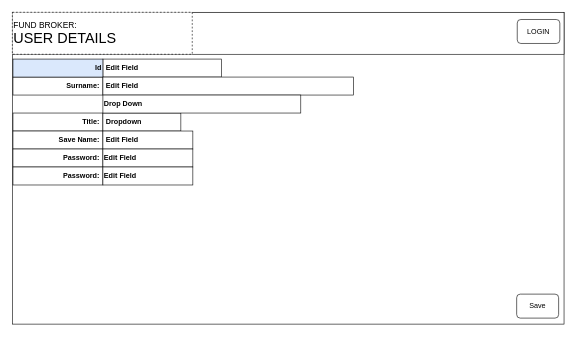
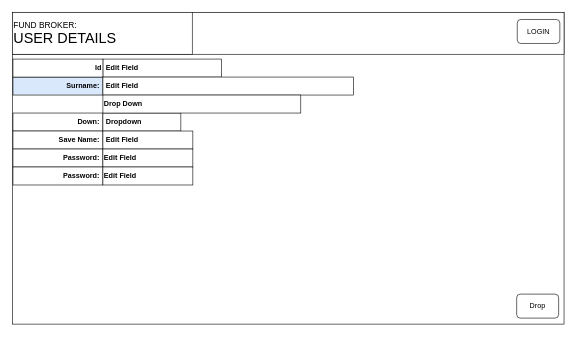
node "FUND BROKER: USER DETAILS": style dashed -> solid
node "Id": fillcolor #dae8fc -> #ffffff
node "Surname:": fillcolor #ffffff -> #dae8fc
node "Title:": label "Title:" -> "Down:"
node "Save": label "Save" -> "Drop"
